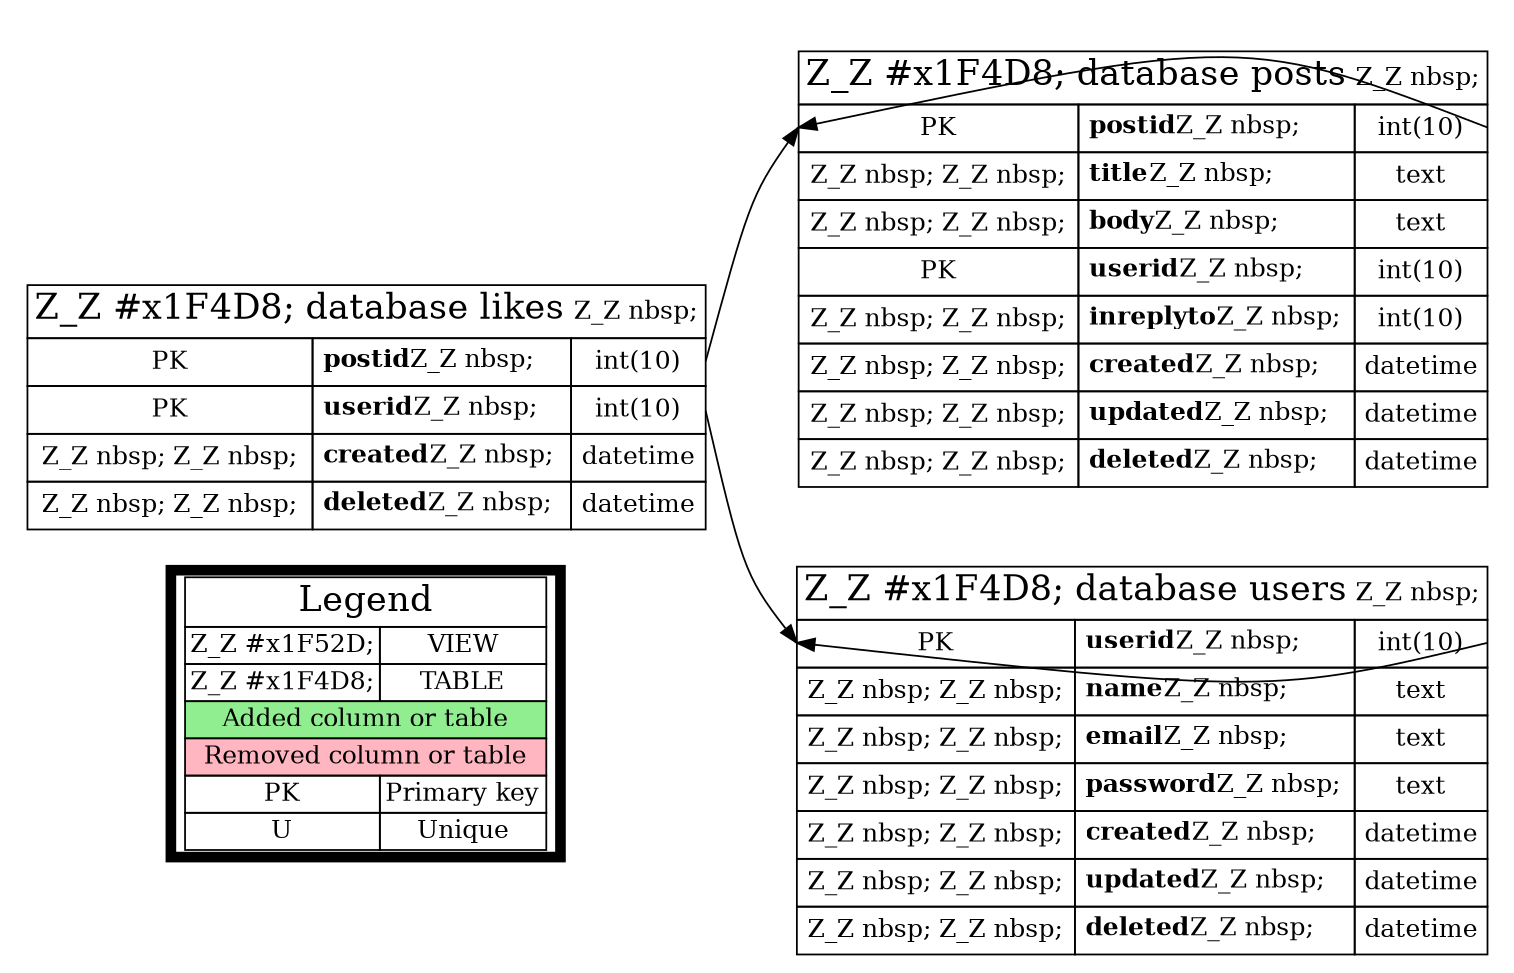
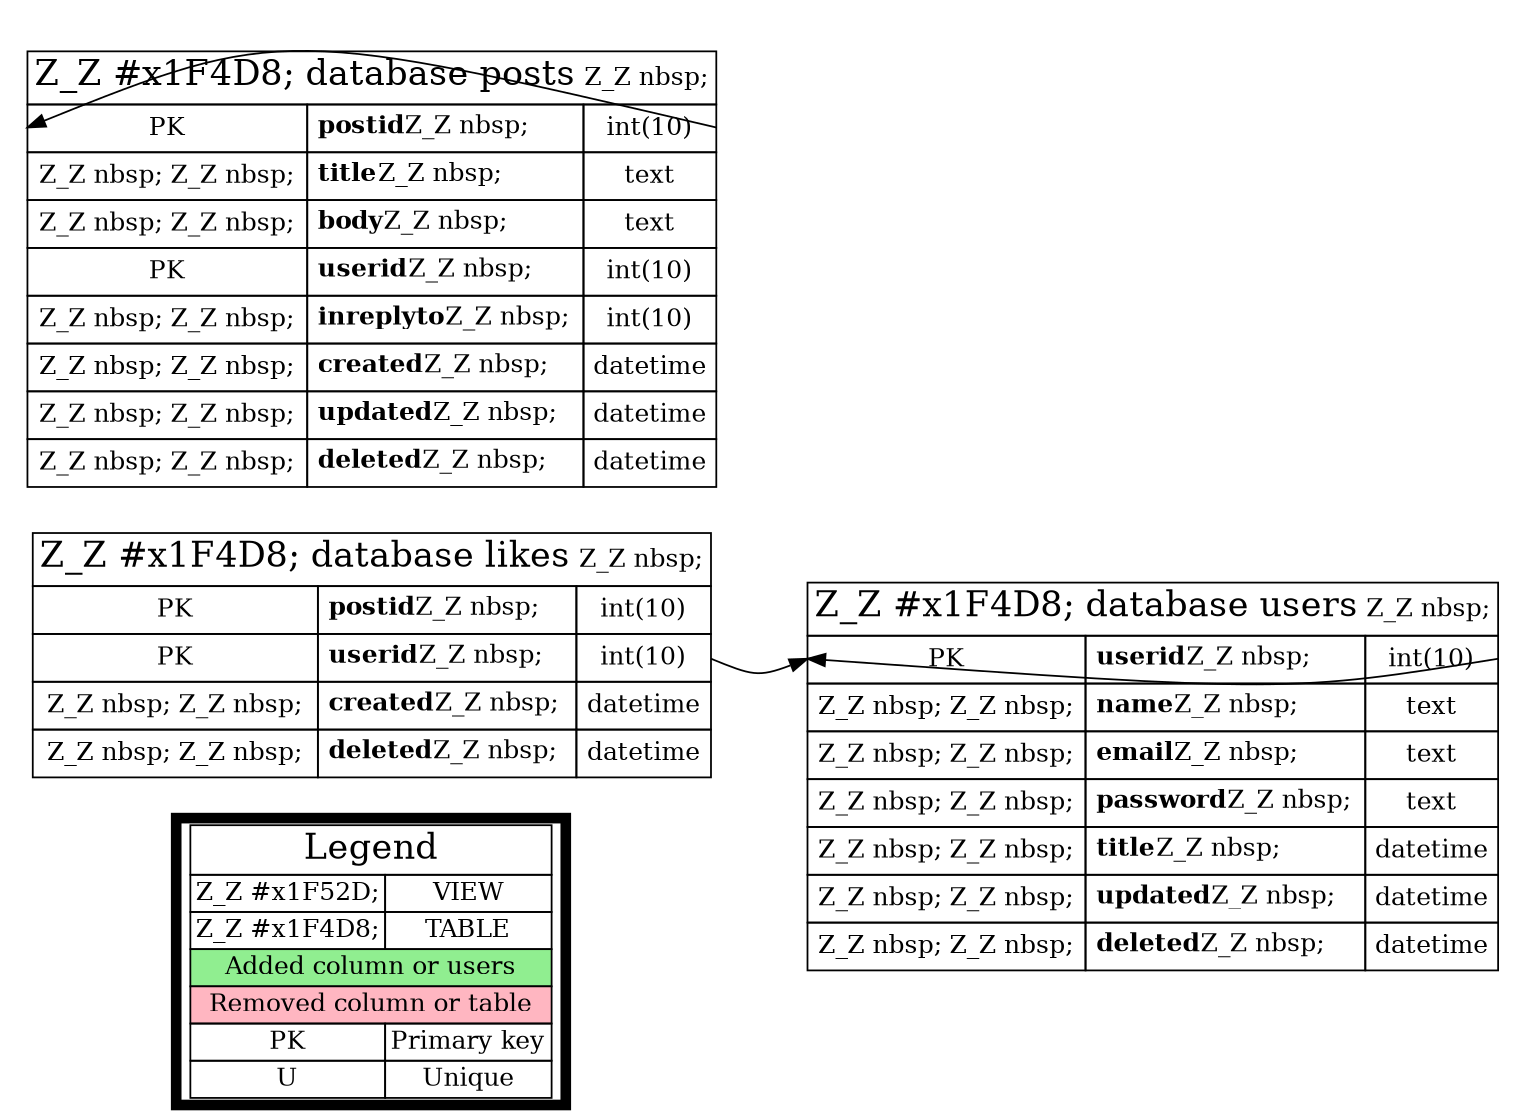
edge "Z_Z #x1F4D8; database likes" -> "Z_Z #x1F4D8; database posts": removed
node "Legend": text "Added column or table" -> "Added column or users"
node "Z_Z #x1F4D8; database users": text "created" -> "title"
